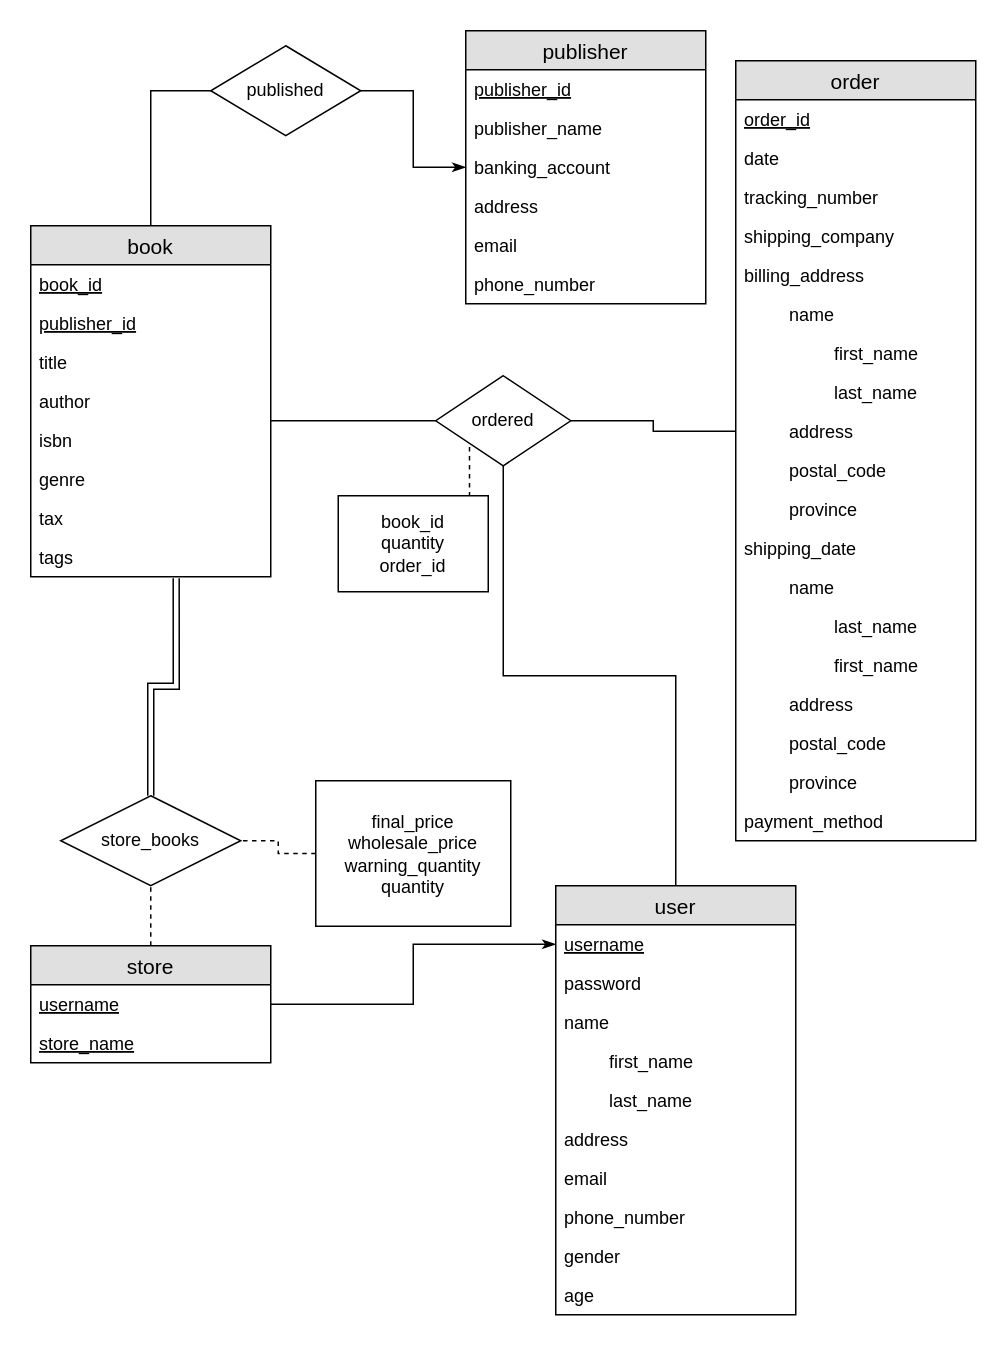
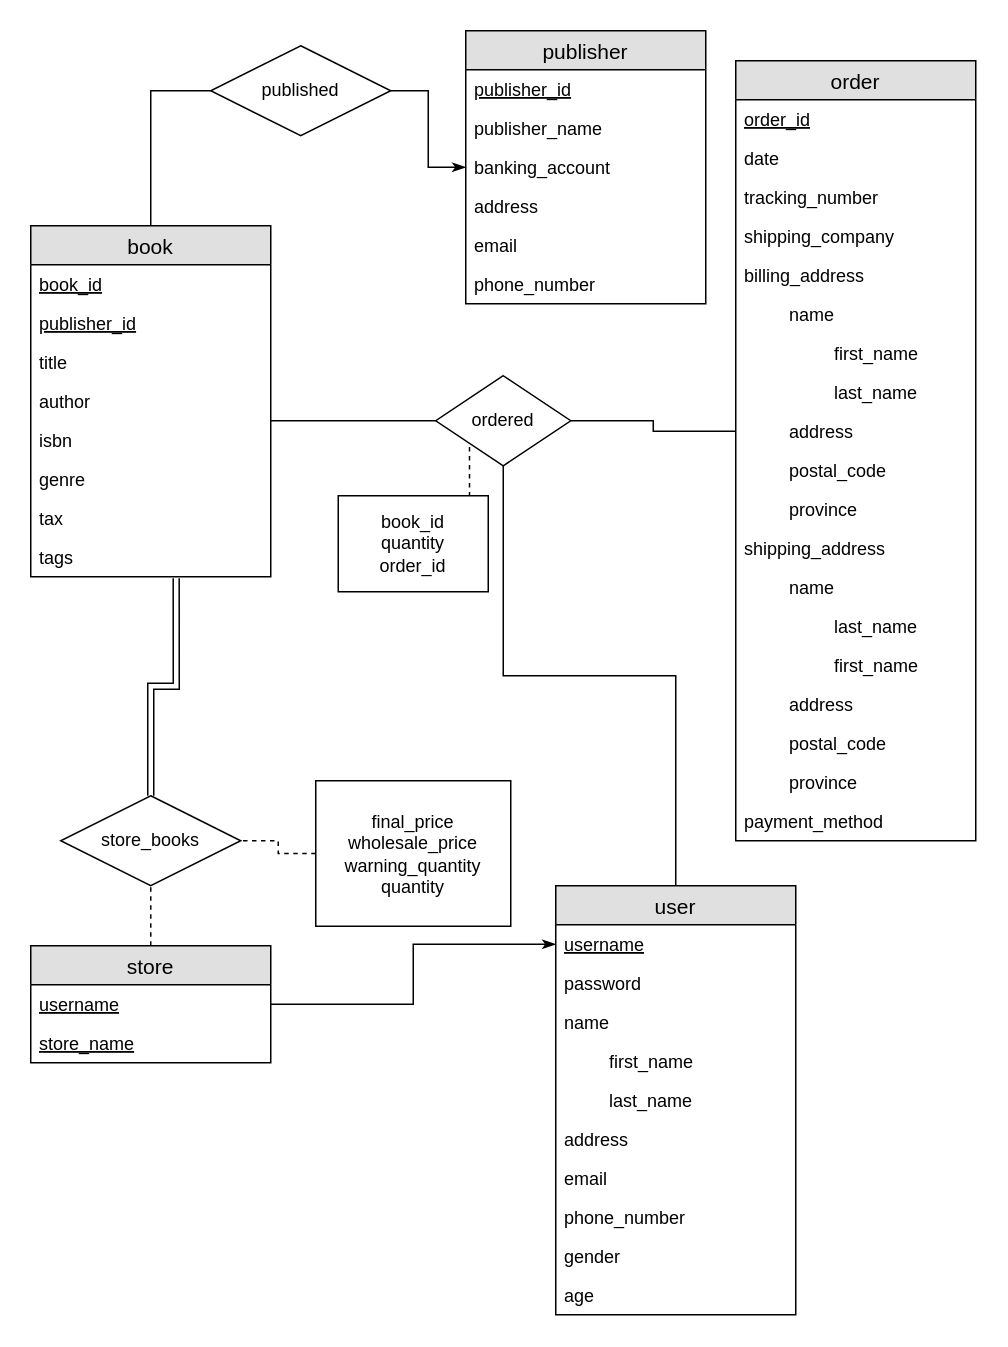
node "published": size 150x90 -> 180x90
node "shipping_date": label "shipping_date" -> "shipping_address"
